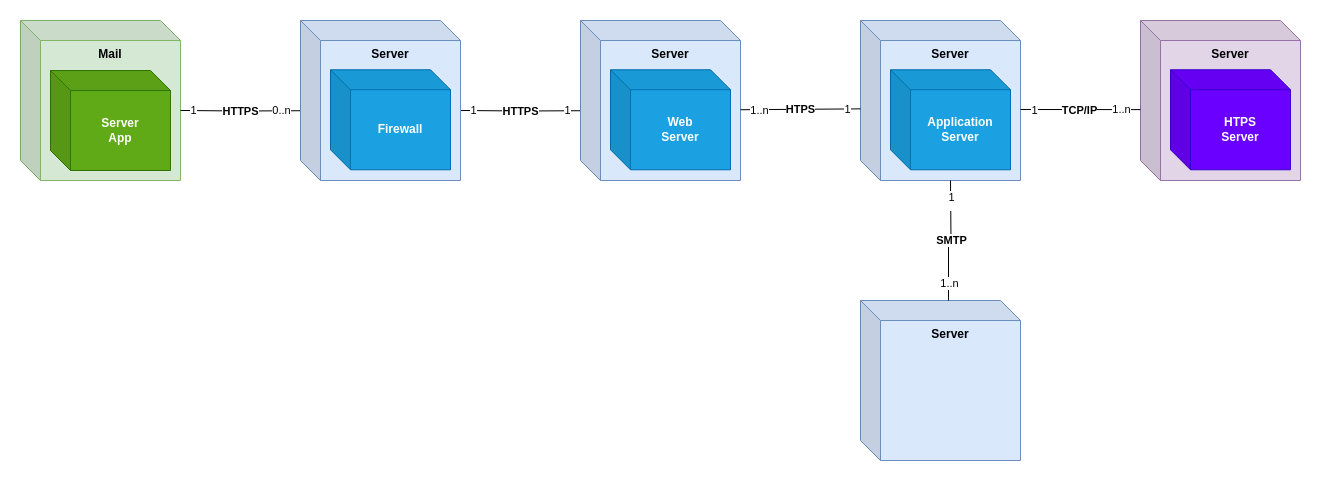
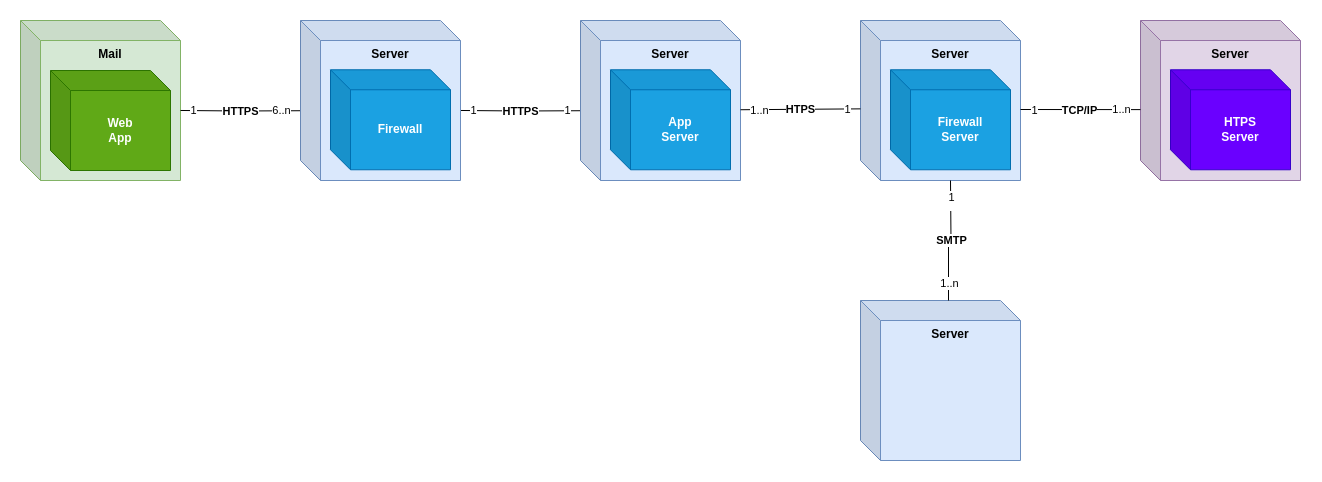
node "0..n": label "0..n" -> "6..n"
node "Web Server": label "Web Server" -> "App Server"
node "Application Server": label "Application Server" -> "Firewall Server"
node "Server App": label "Server App" -> "Web App"
